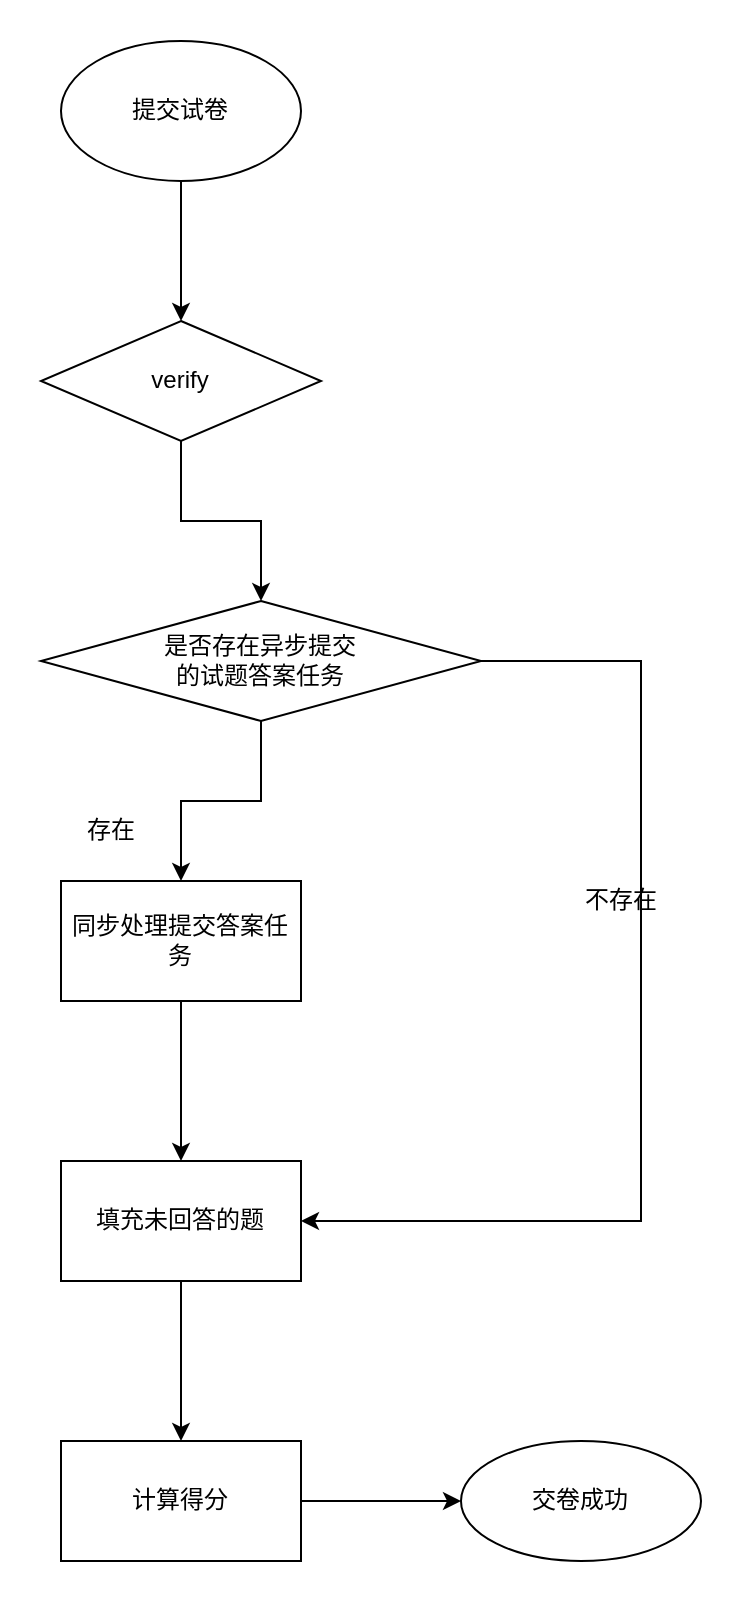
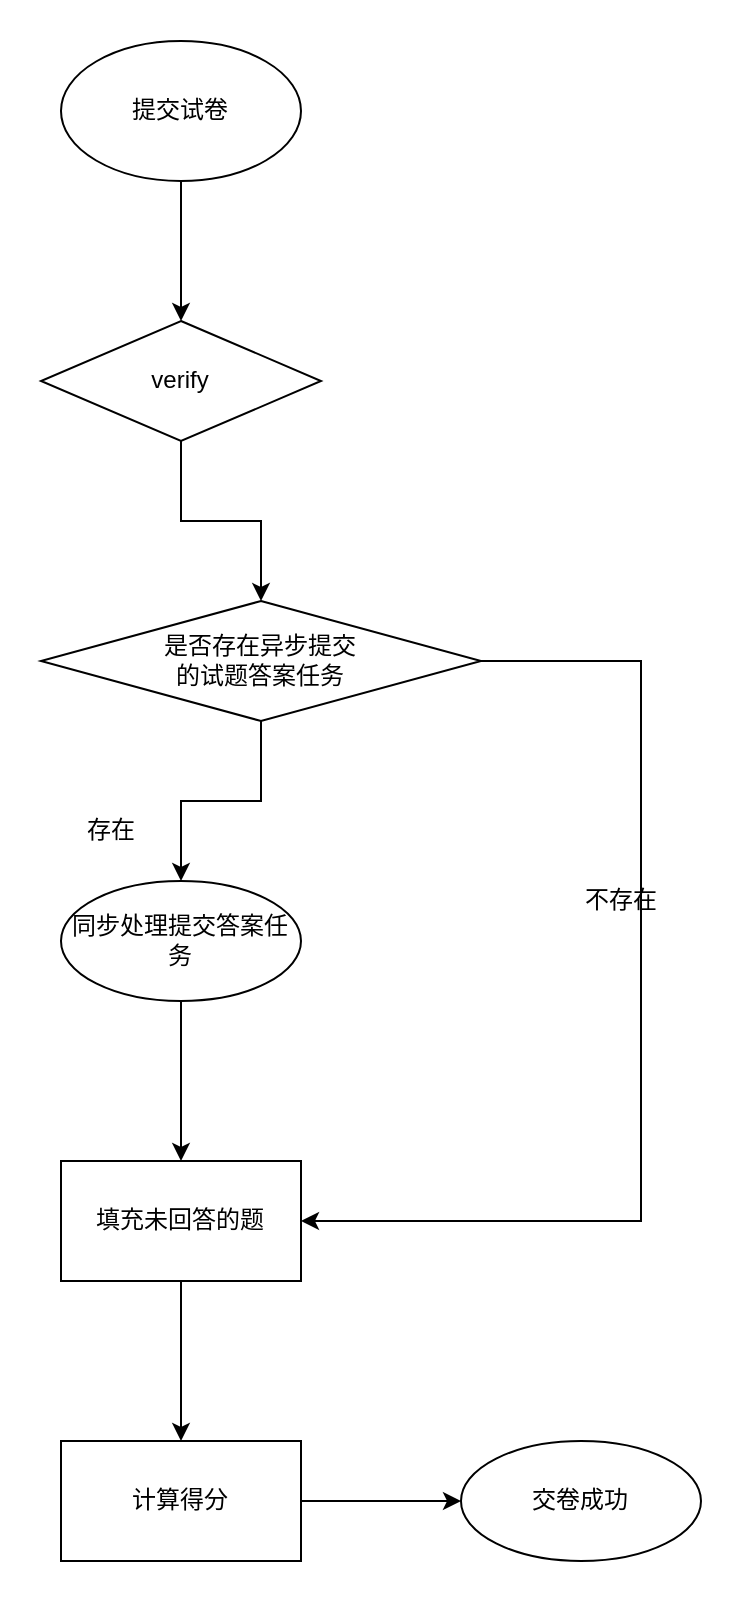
node "同步处理提交答案任务": shape rectangle -> ellipse
